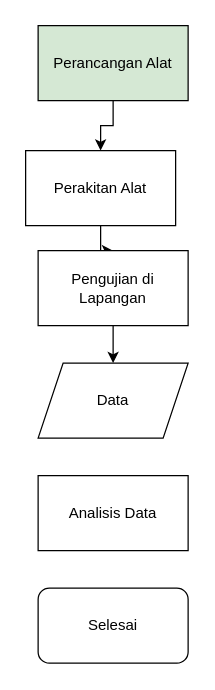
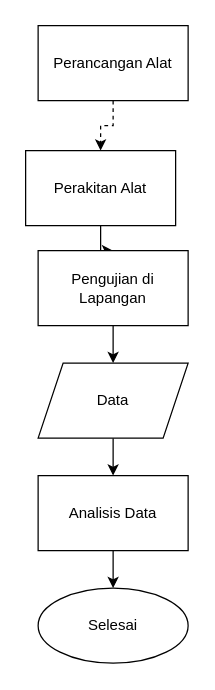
node "Perancangan Alat": fillcolor #d5e8d4 -> #ffffff
edge "Perancangan Alat" -> "Perakitan Alat": style solid -> dashed
edge "Data" -> "Analisis Data": added
edge "Analisis Data" -> "Selesai": added
node "Selesai": shape rounded rectangle -> ellipse
